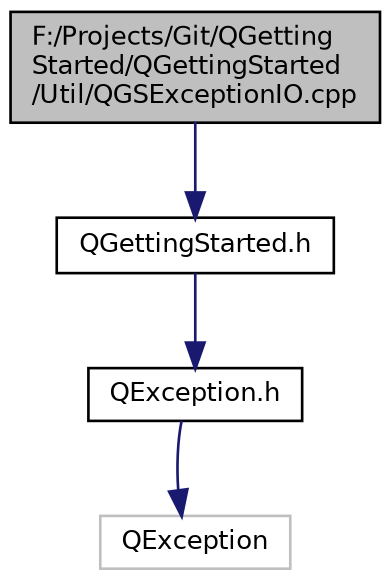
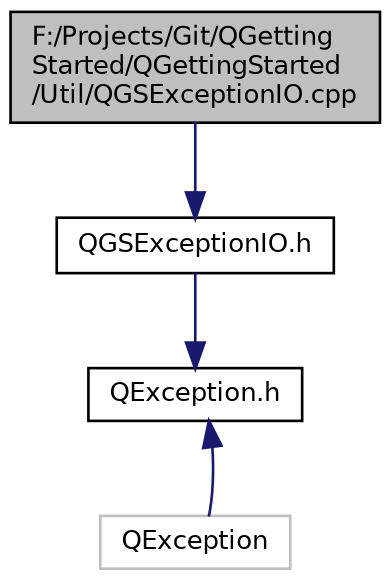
node "QGettingStarted.h": label "QGettingStarted.h" -> "QGSExceptionIO.h"
edge "QException.h" -> "QException": reversed
